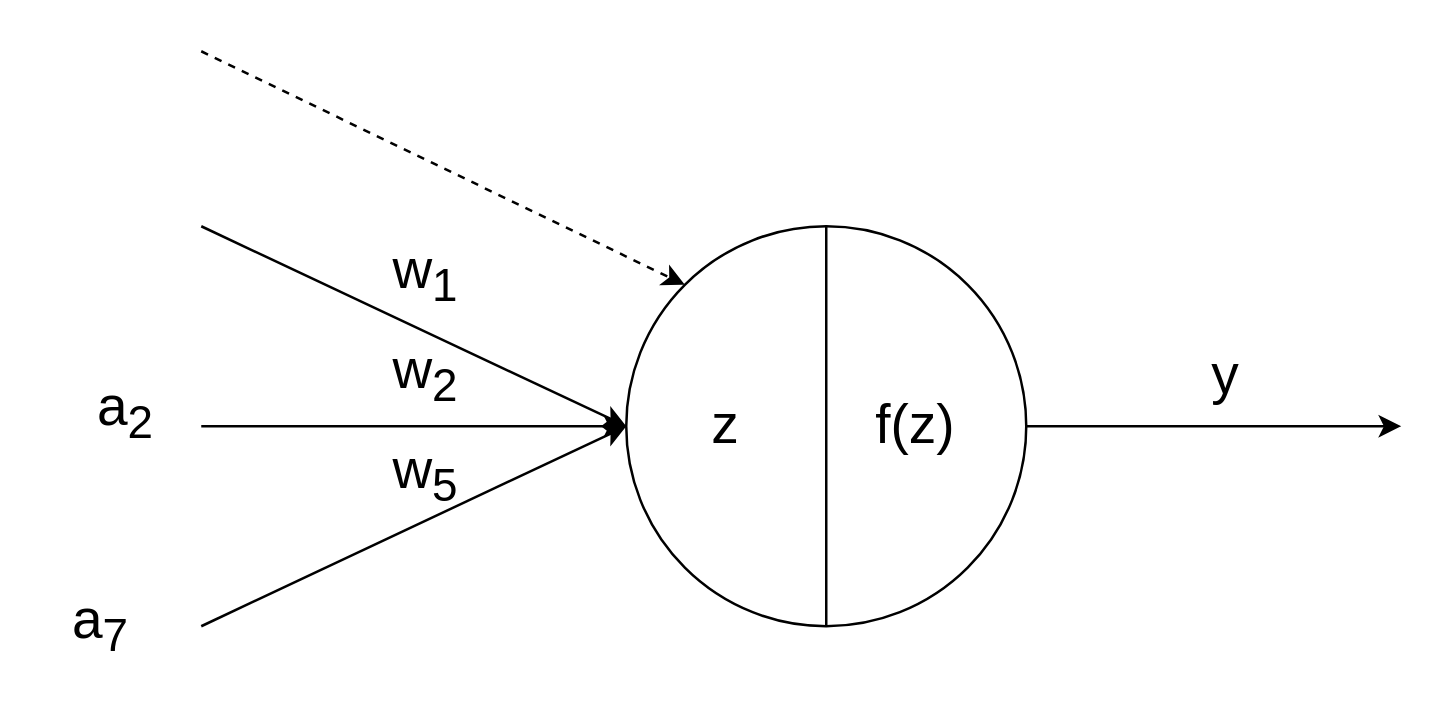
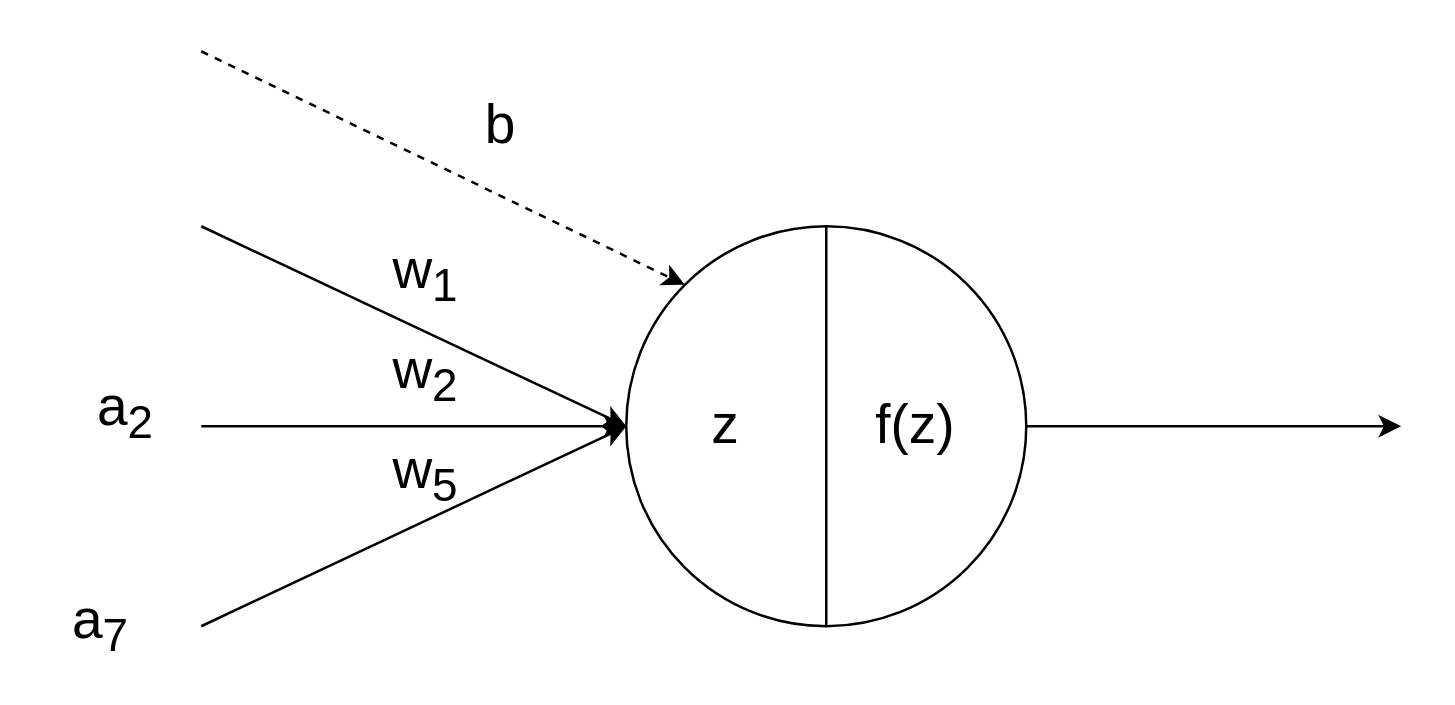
node "b": added
node "y": removed
